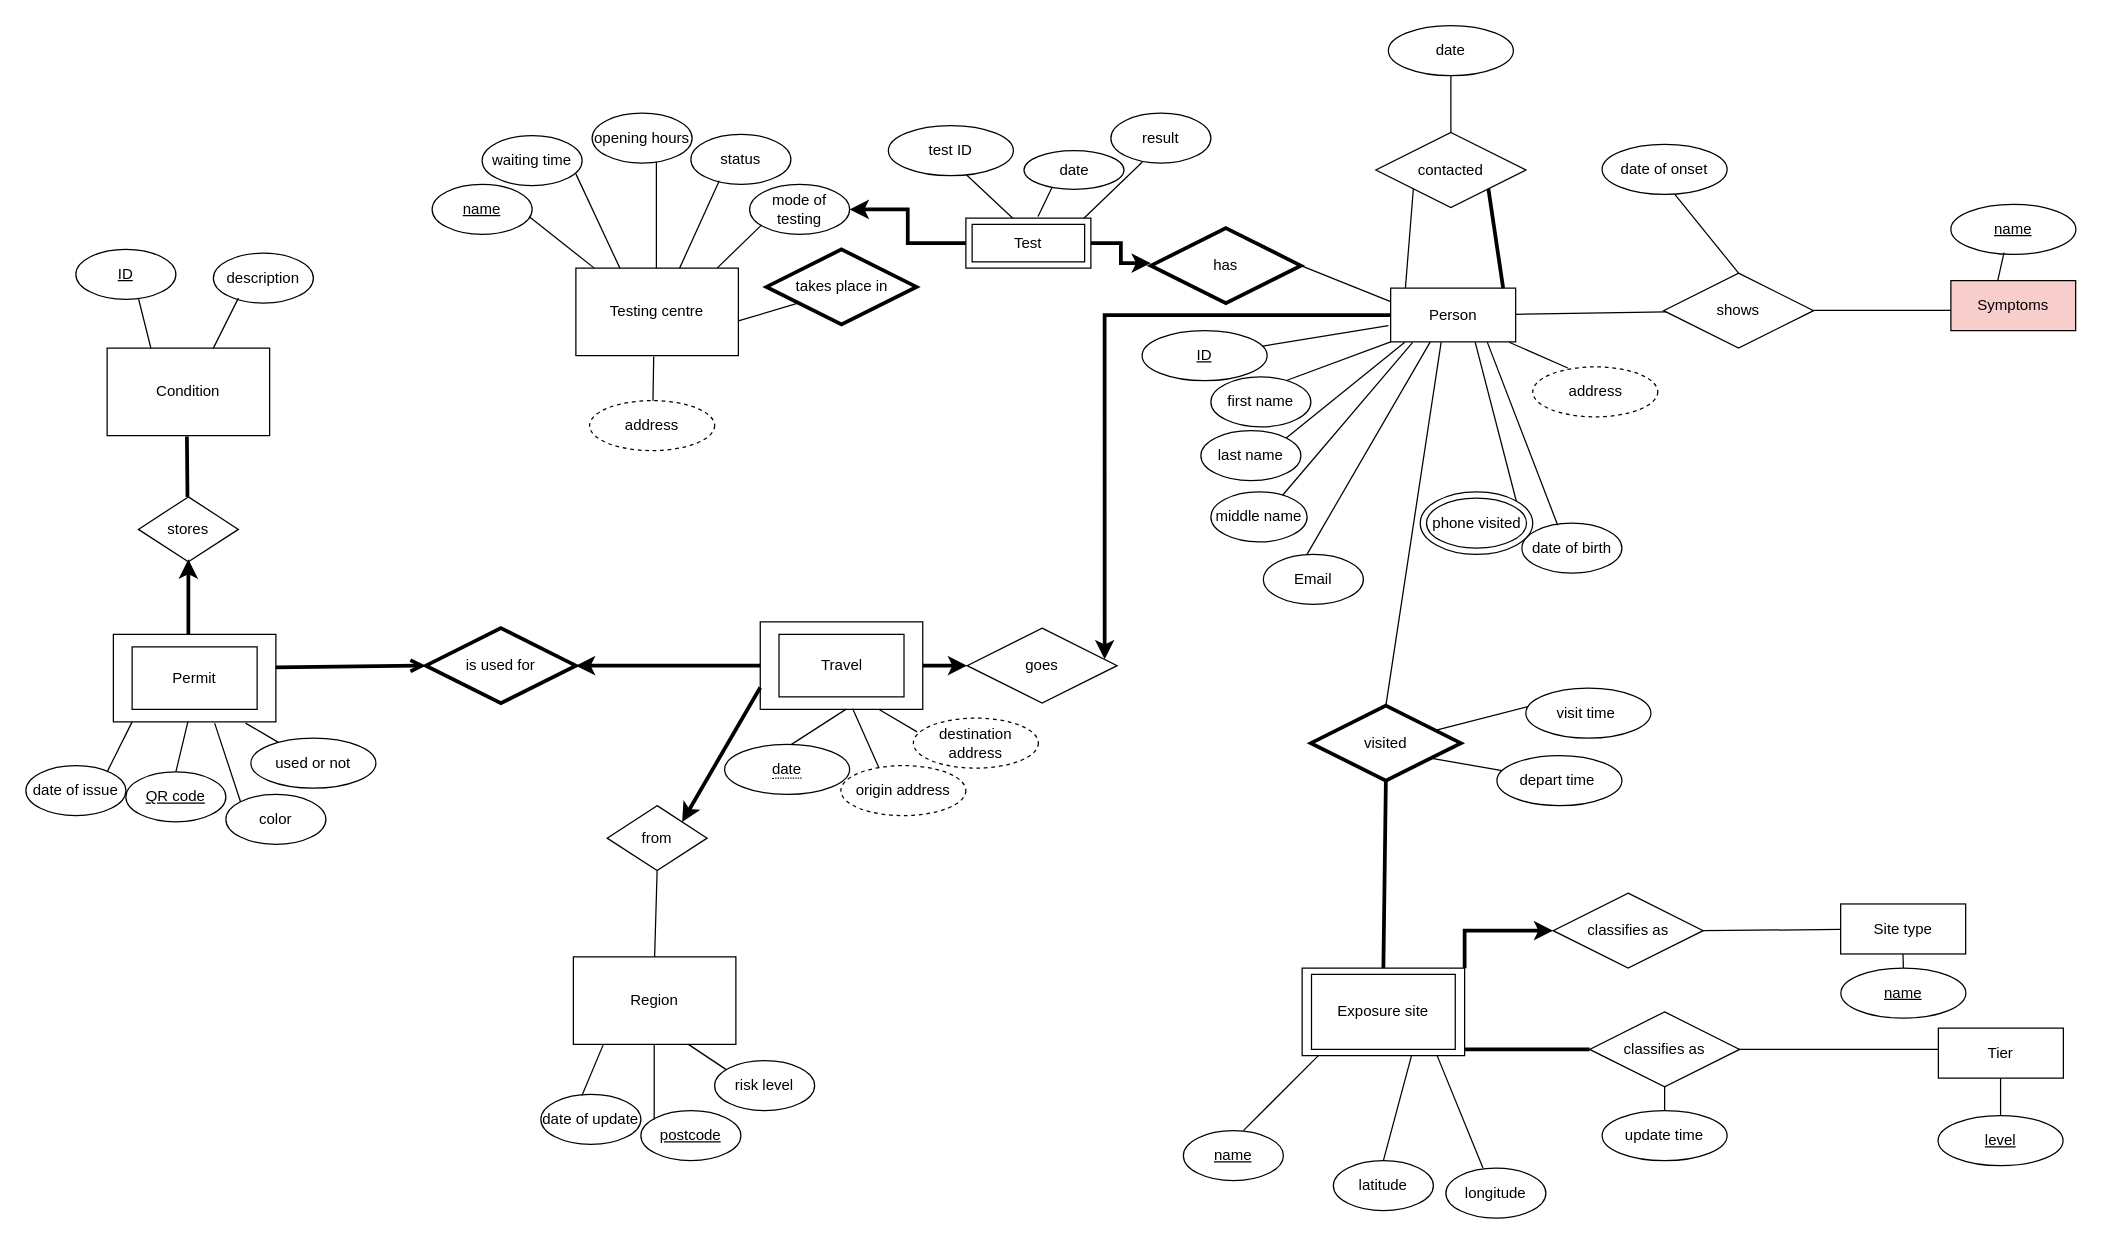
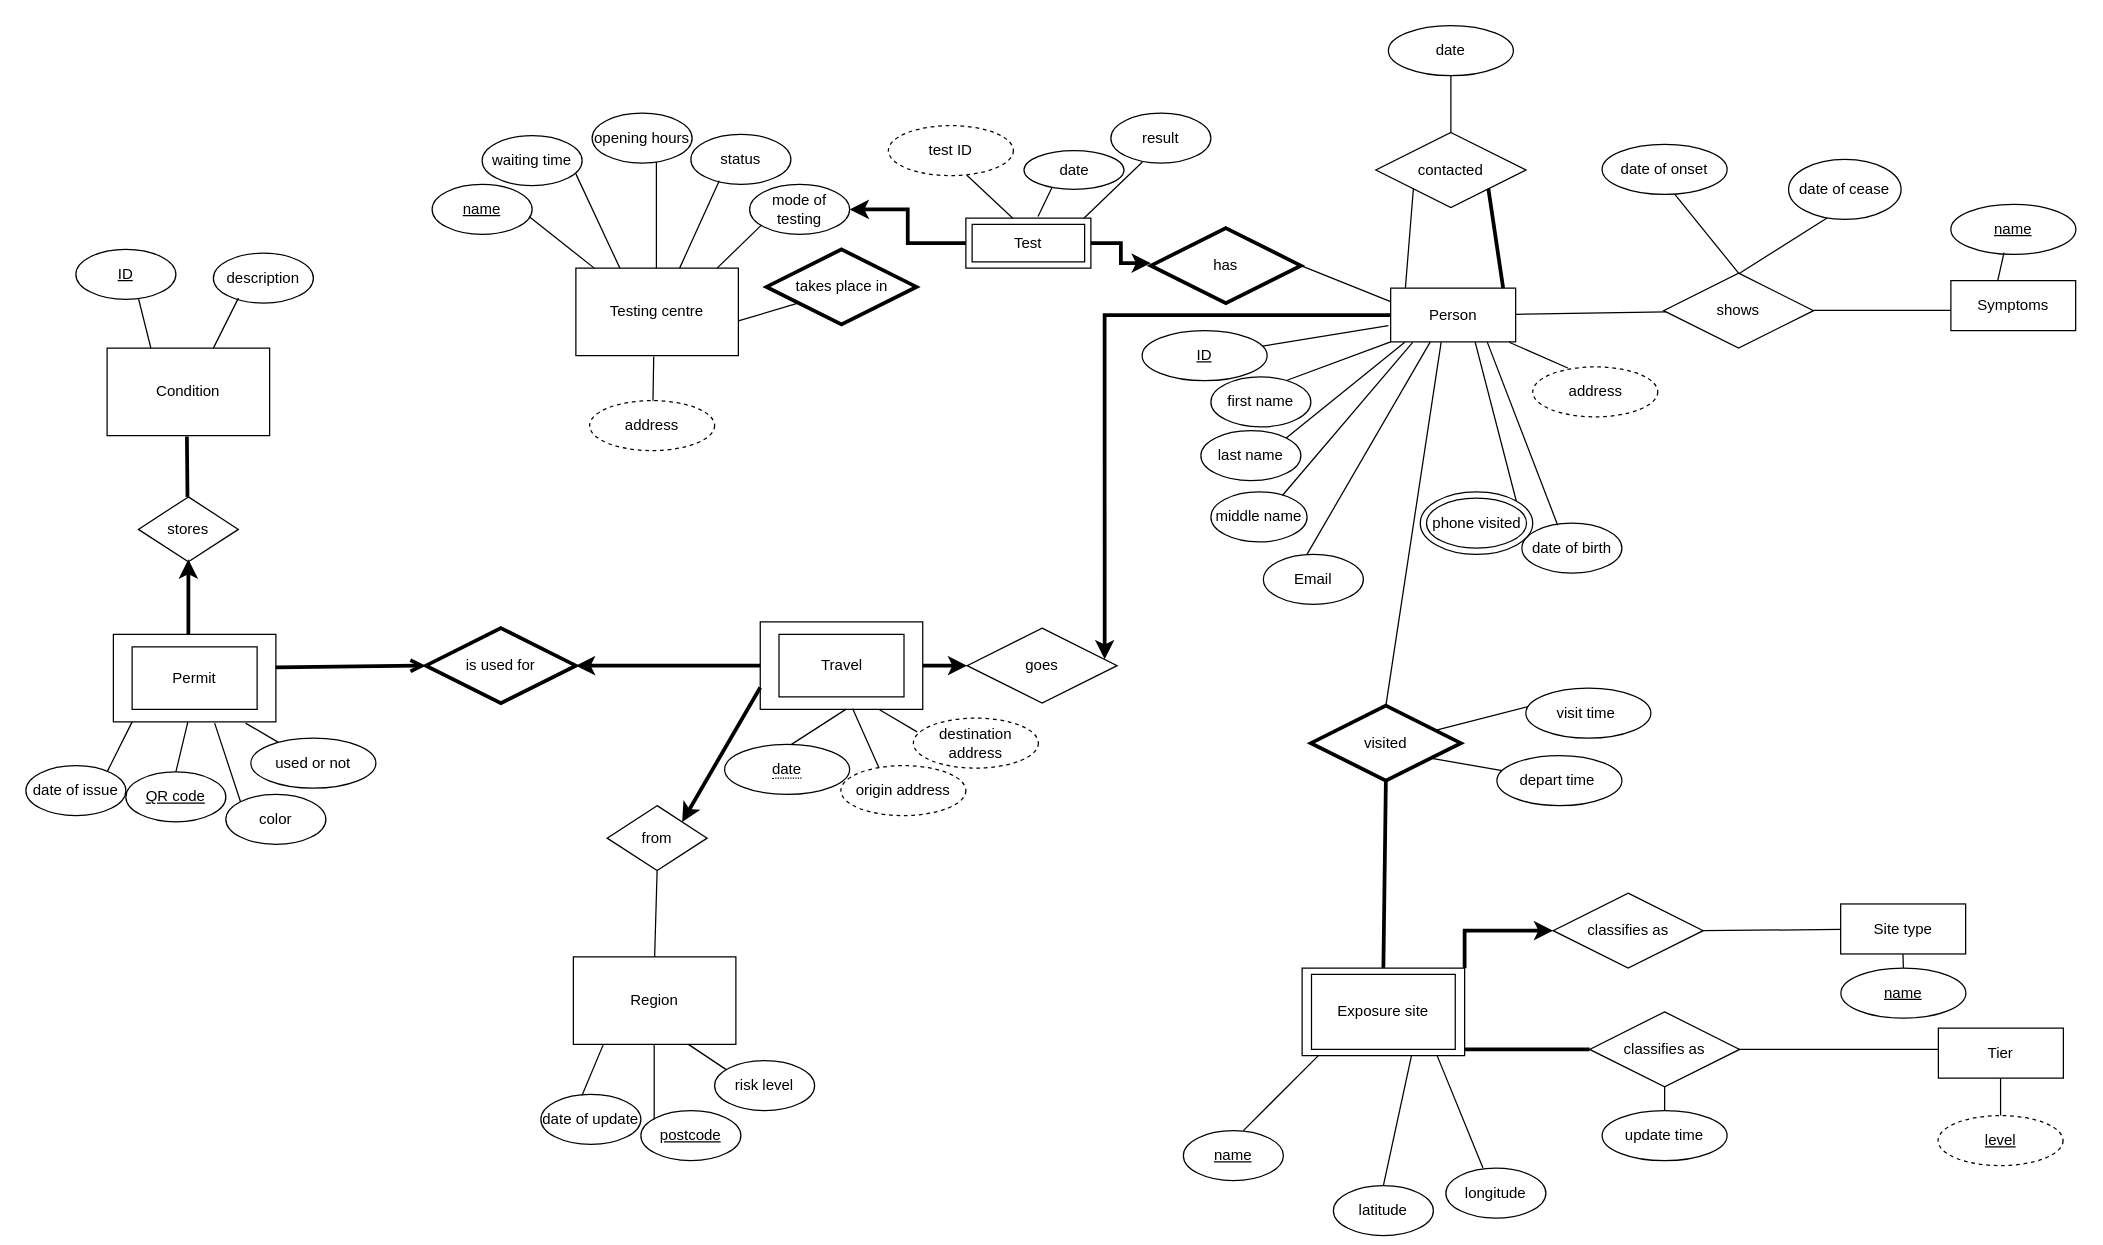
node "test ID": style solid -> dashed
node "date of cease": added
edge "date of cease" -- "shows": added
node "Symptoms": fillcolor #f8cecc -> #ffffff
node "level": style solid -> dashed
node "latitude": moved (1383, 1186) -> (1383, 1211)
